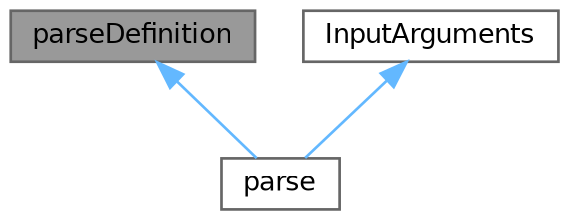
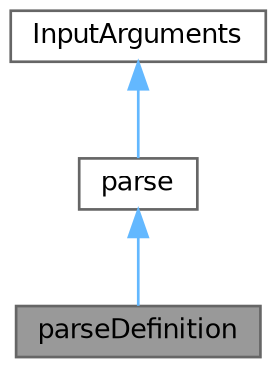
edge "parse" -> "parseDefinition": reversed
